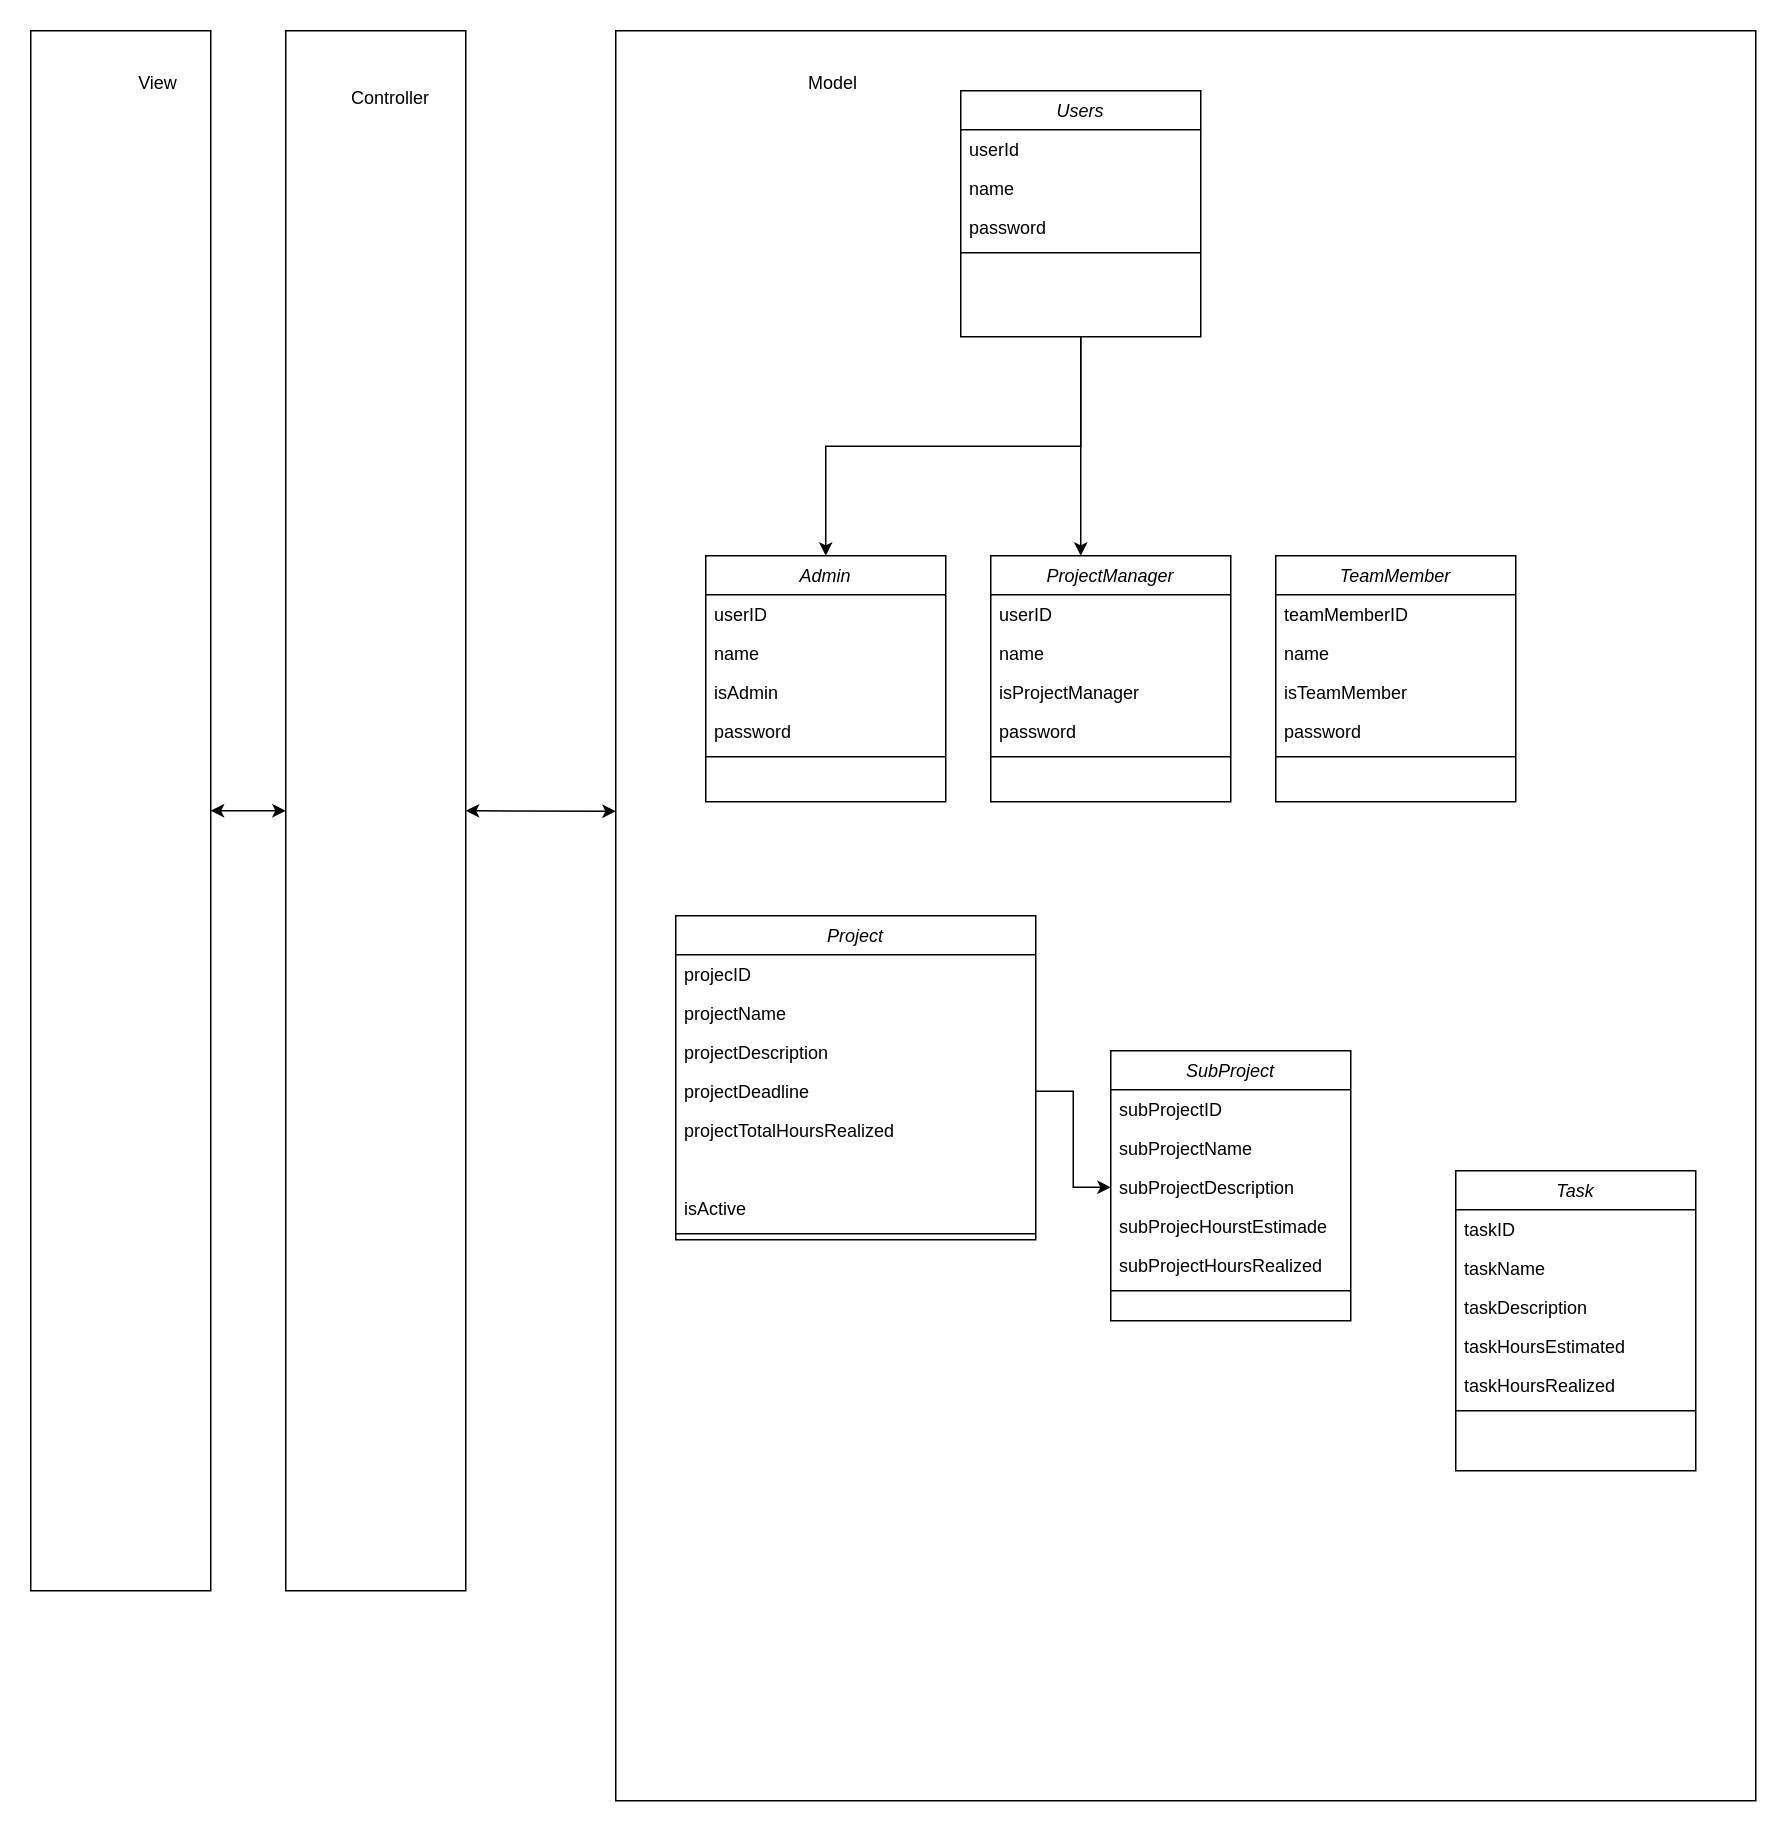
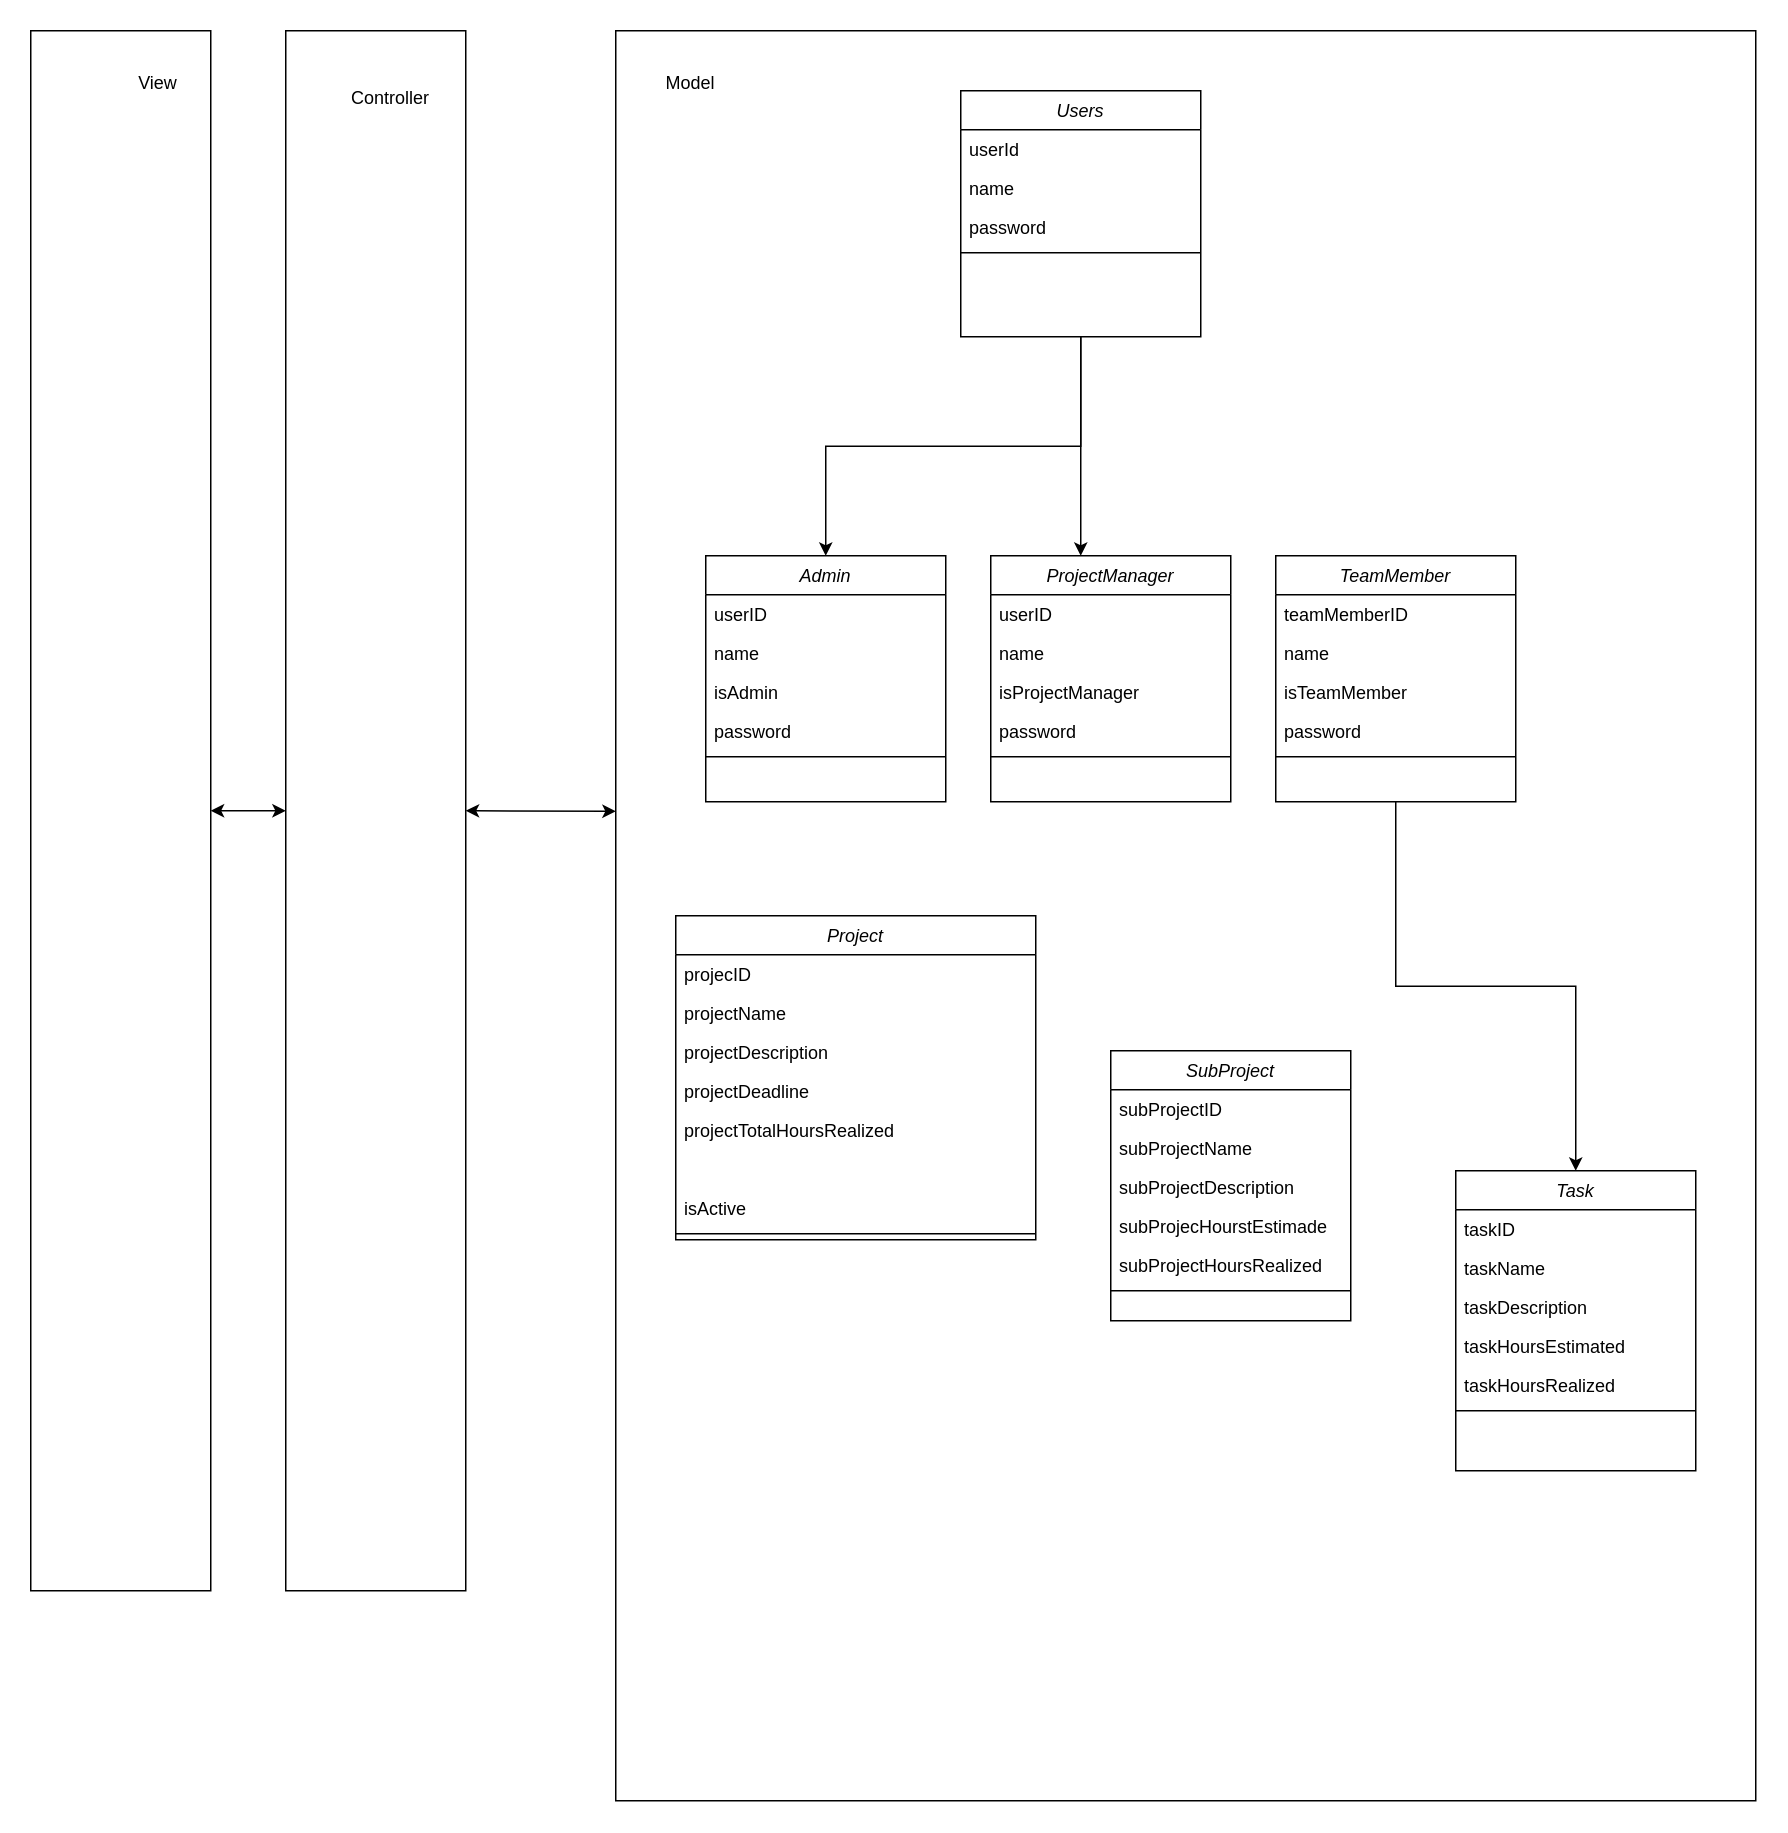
node "Model": moved (833, 83) -> (691, 83)
edge "TeamMember" -> "Task": added
edge "projectDeadline" -> "subProjectDescription": removed
